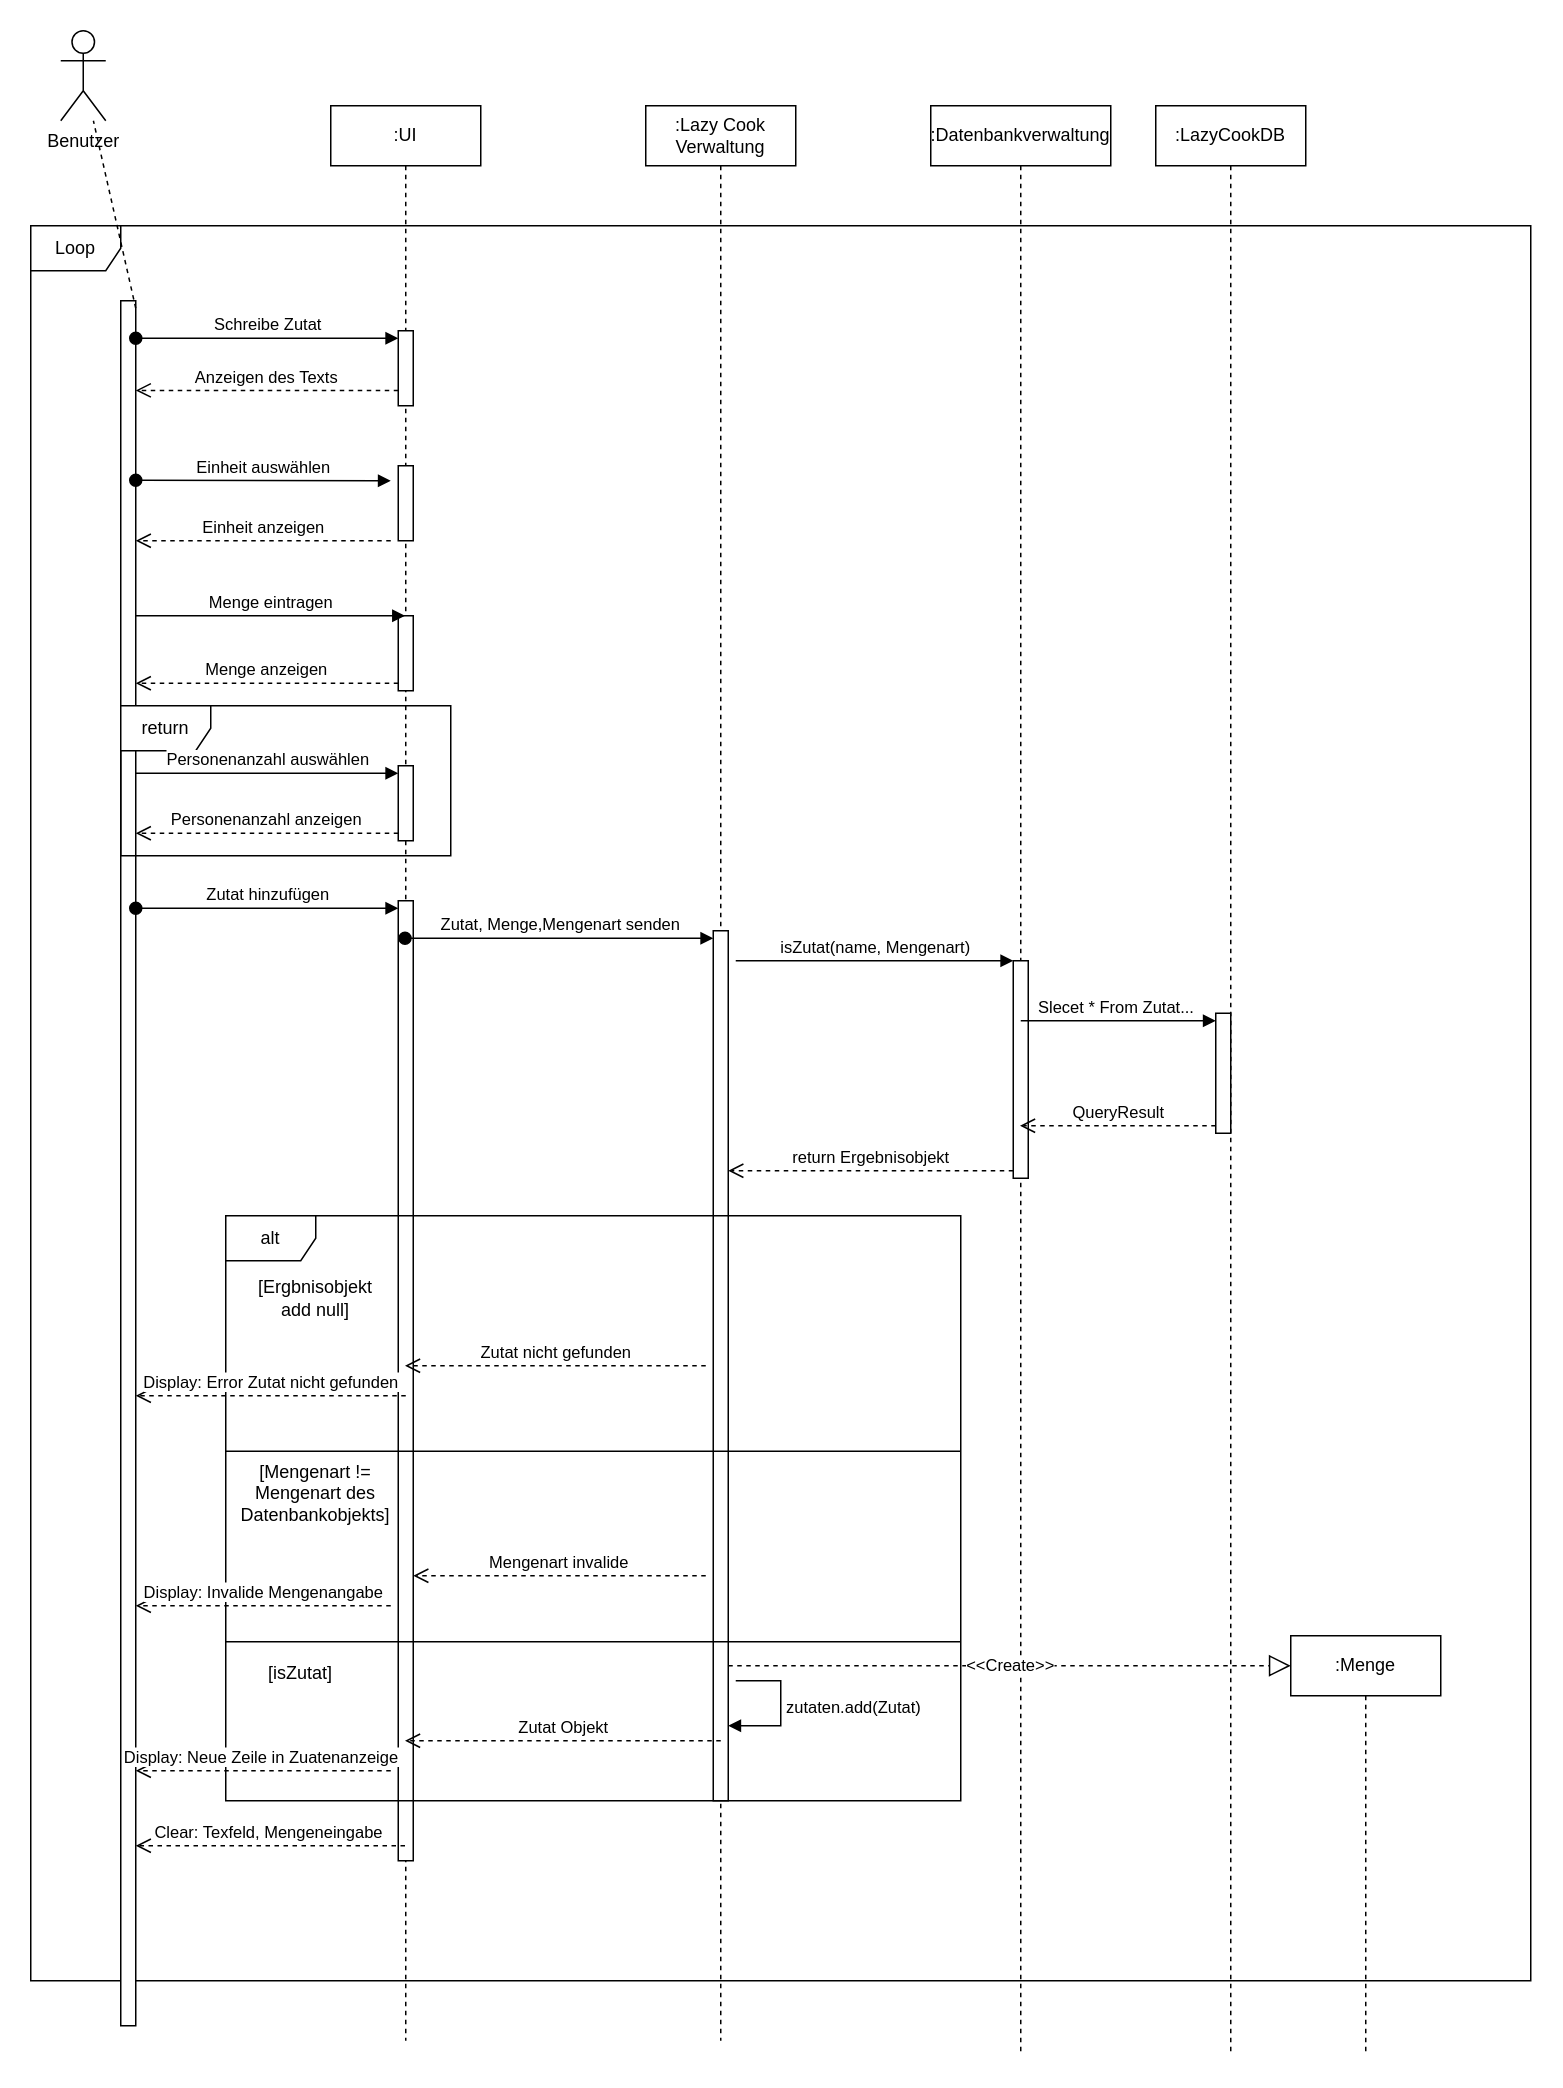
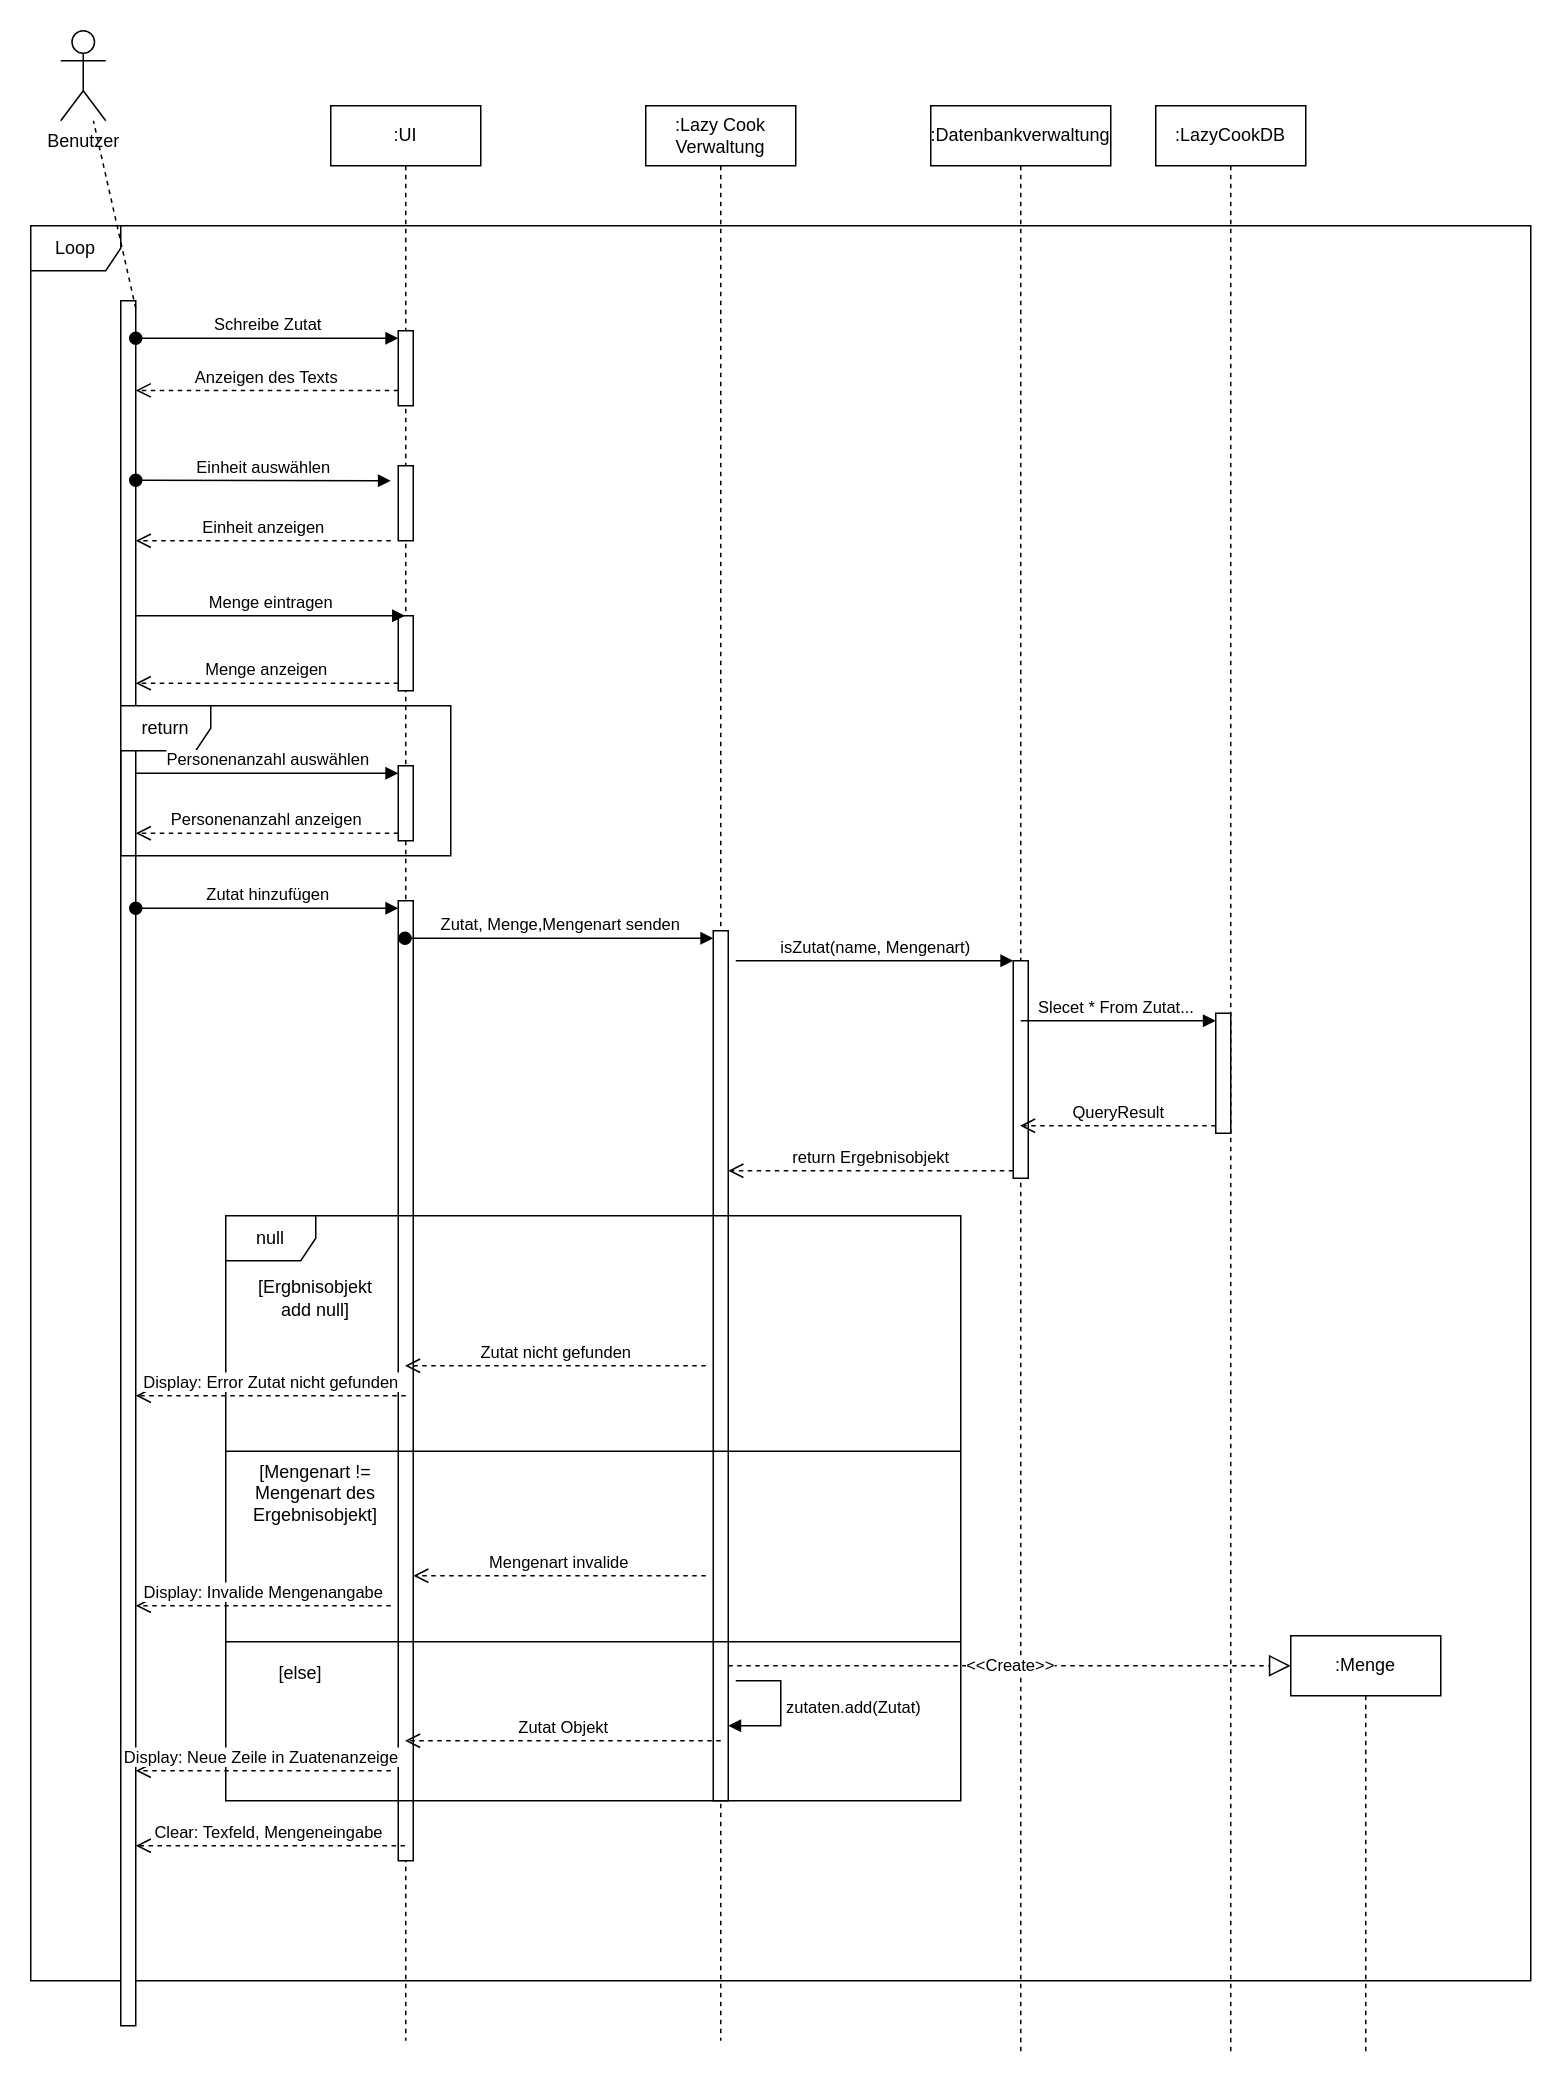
node "alt": label "alt" -> "null"
node "[Mengenart != Mengenart des Datenbankobjekts]": label "[Mengenart != Mengenart des Datenbankobjekts]" -> "[Mengenart != Mengenart des Ergebnisobjekt]"
node "[isZutat]": label "[isZutat]" -> "[else]"
